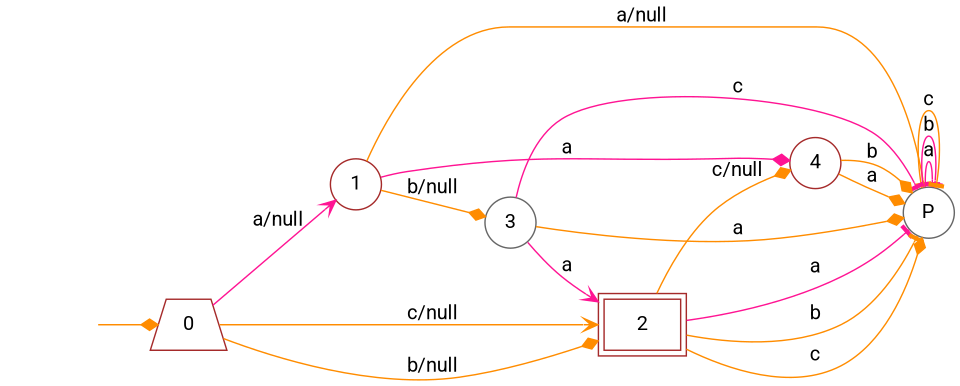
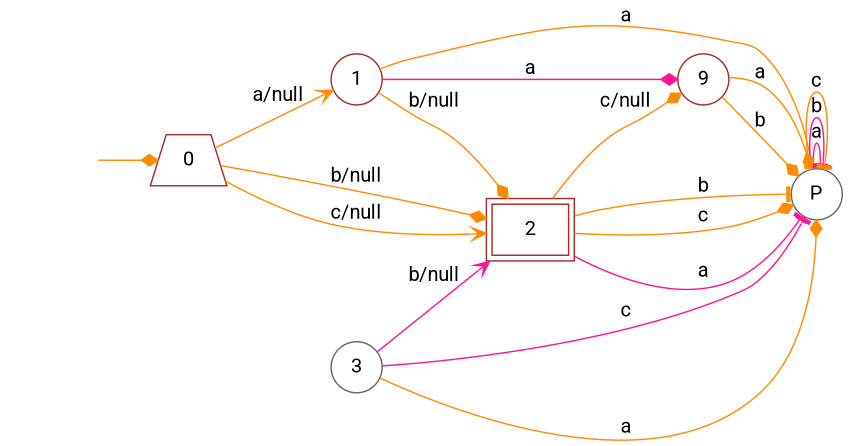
edge "1" -> "P": label "a/null" -> "a"
node "4": label "4" -> "9"
edge "1" -> "3": now "1" -> "2"
edge "0" -> "1": color deeppink -> darkorange
edge "3" -> "2": label "a" -> "b/null"
